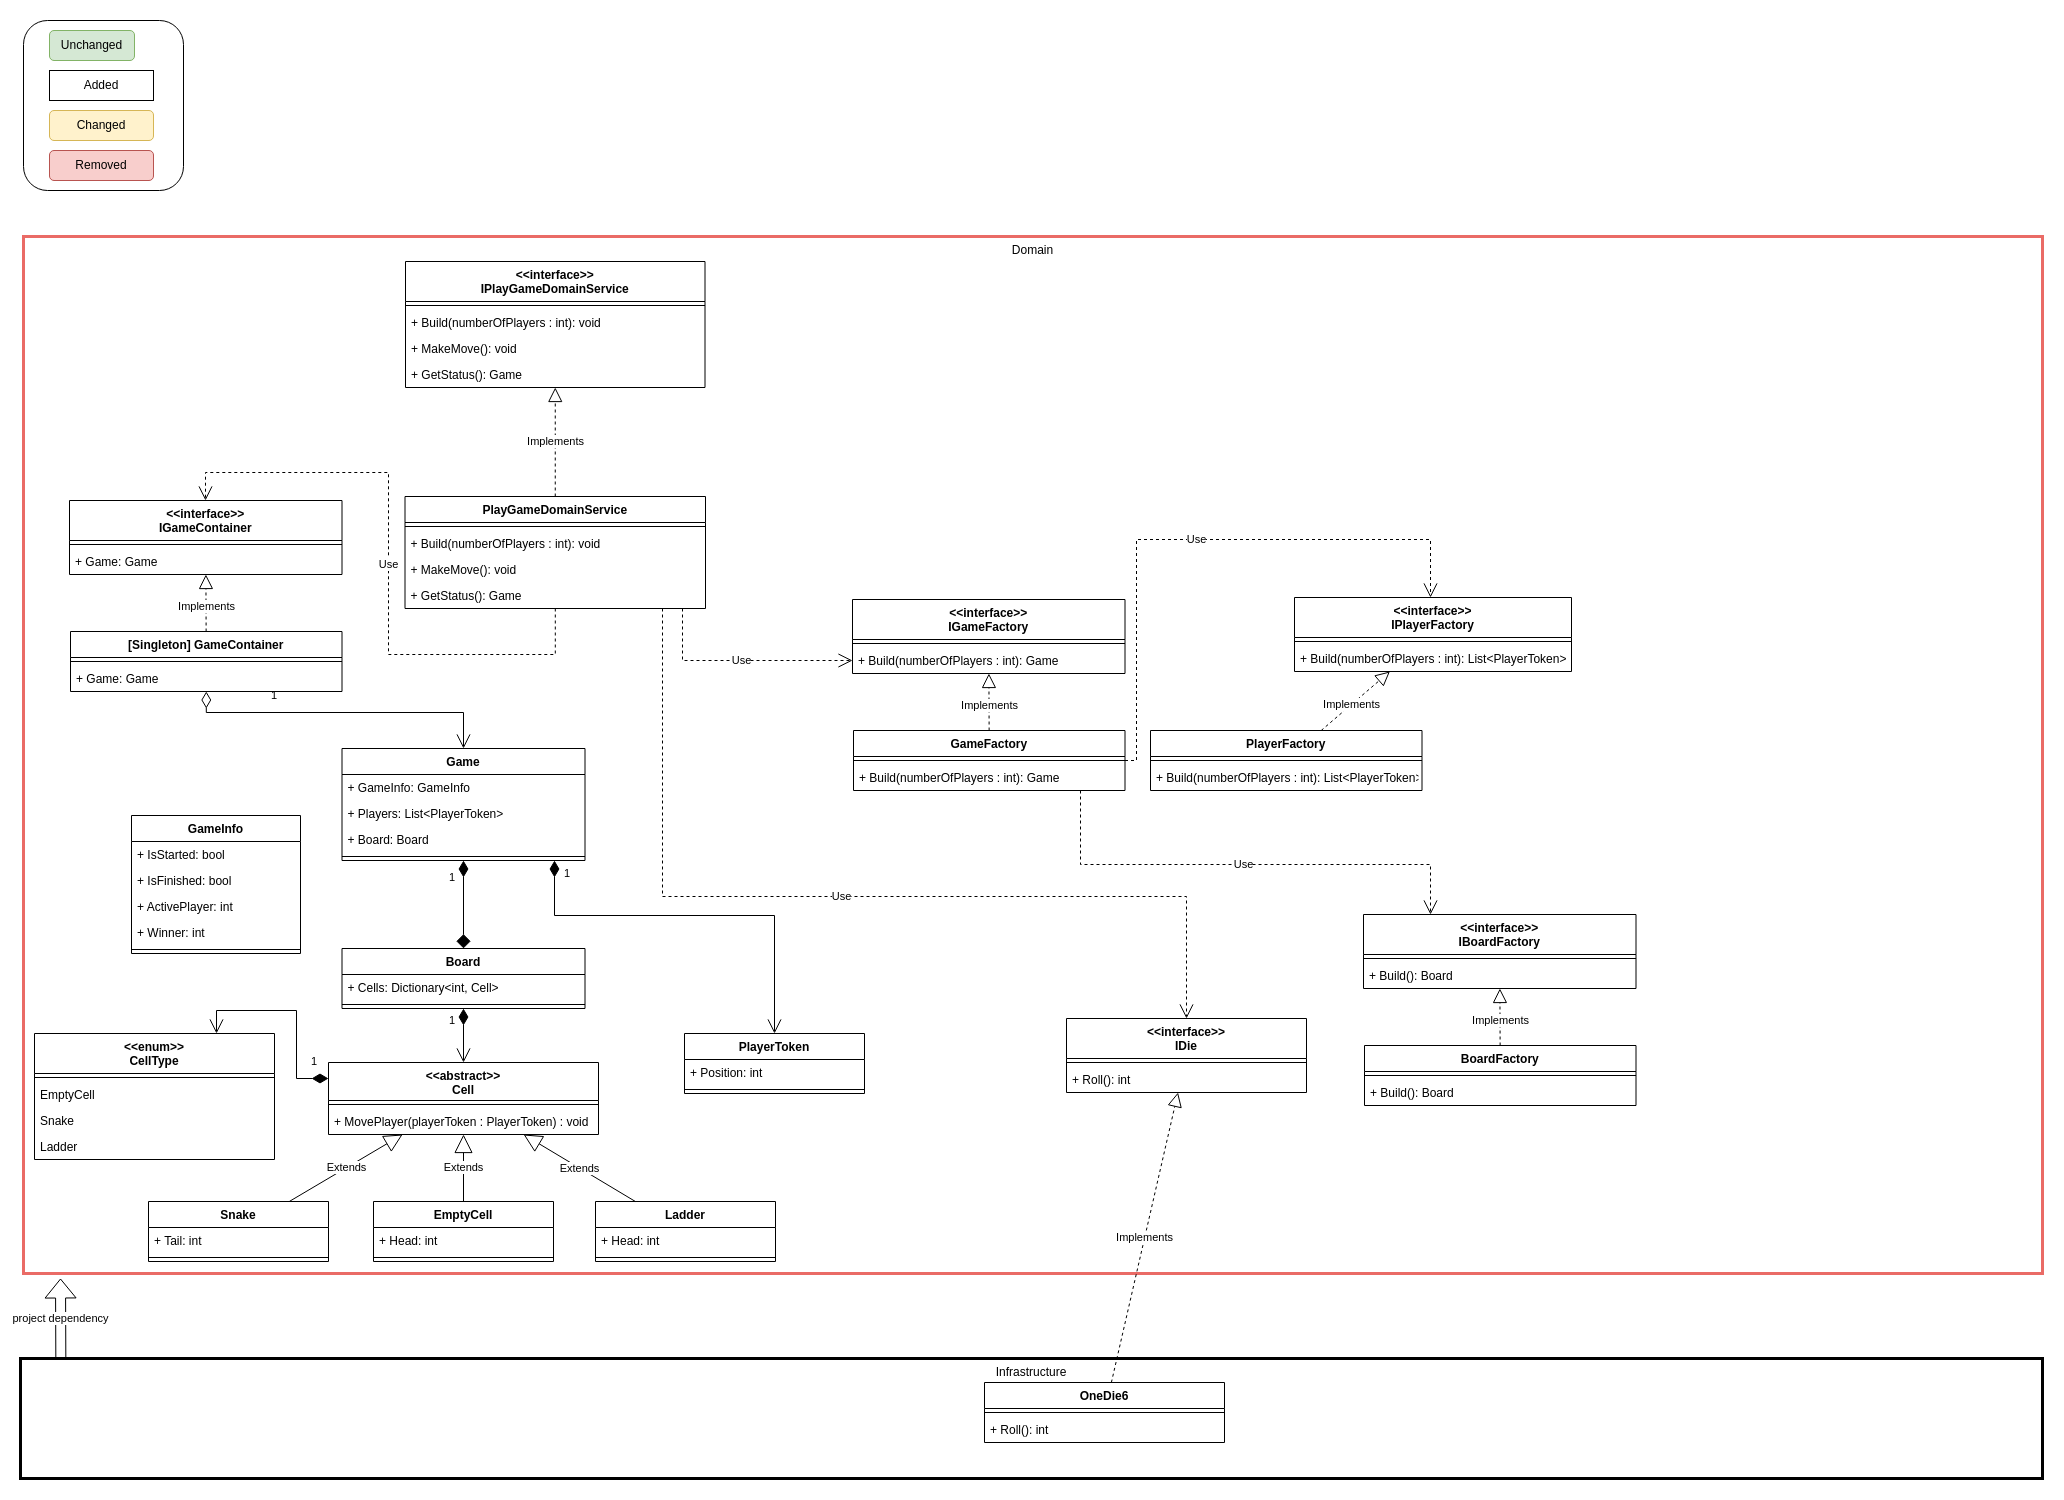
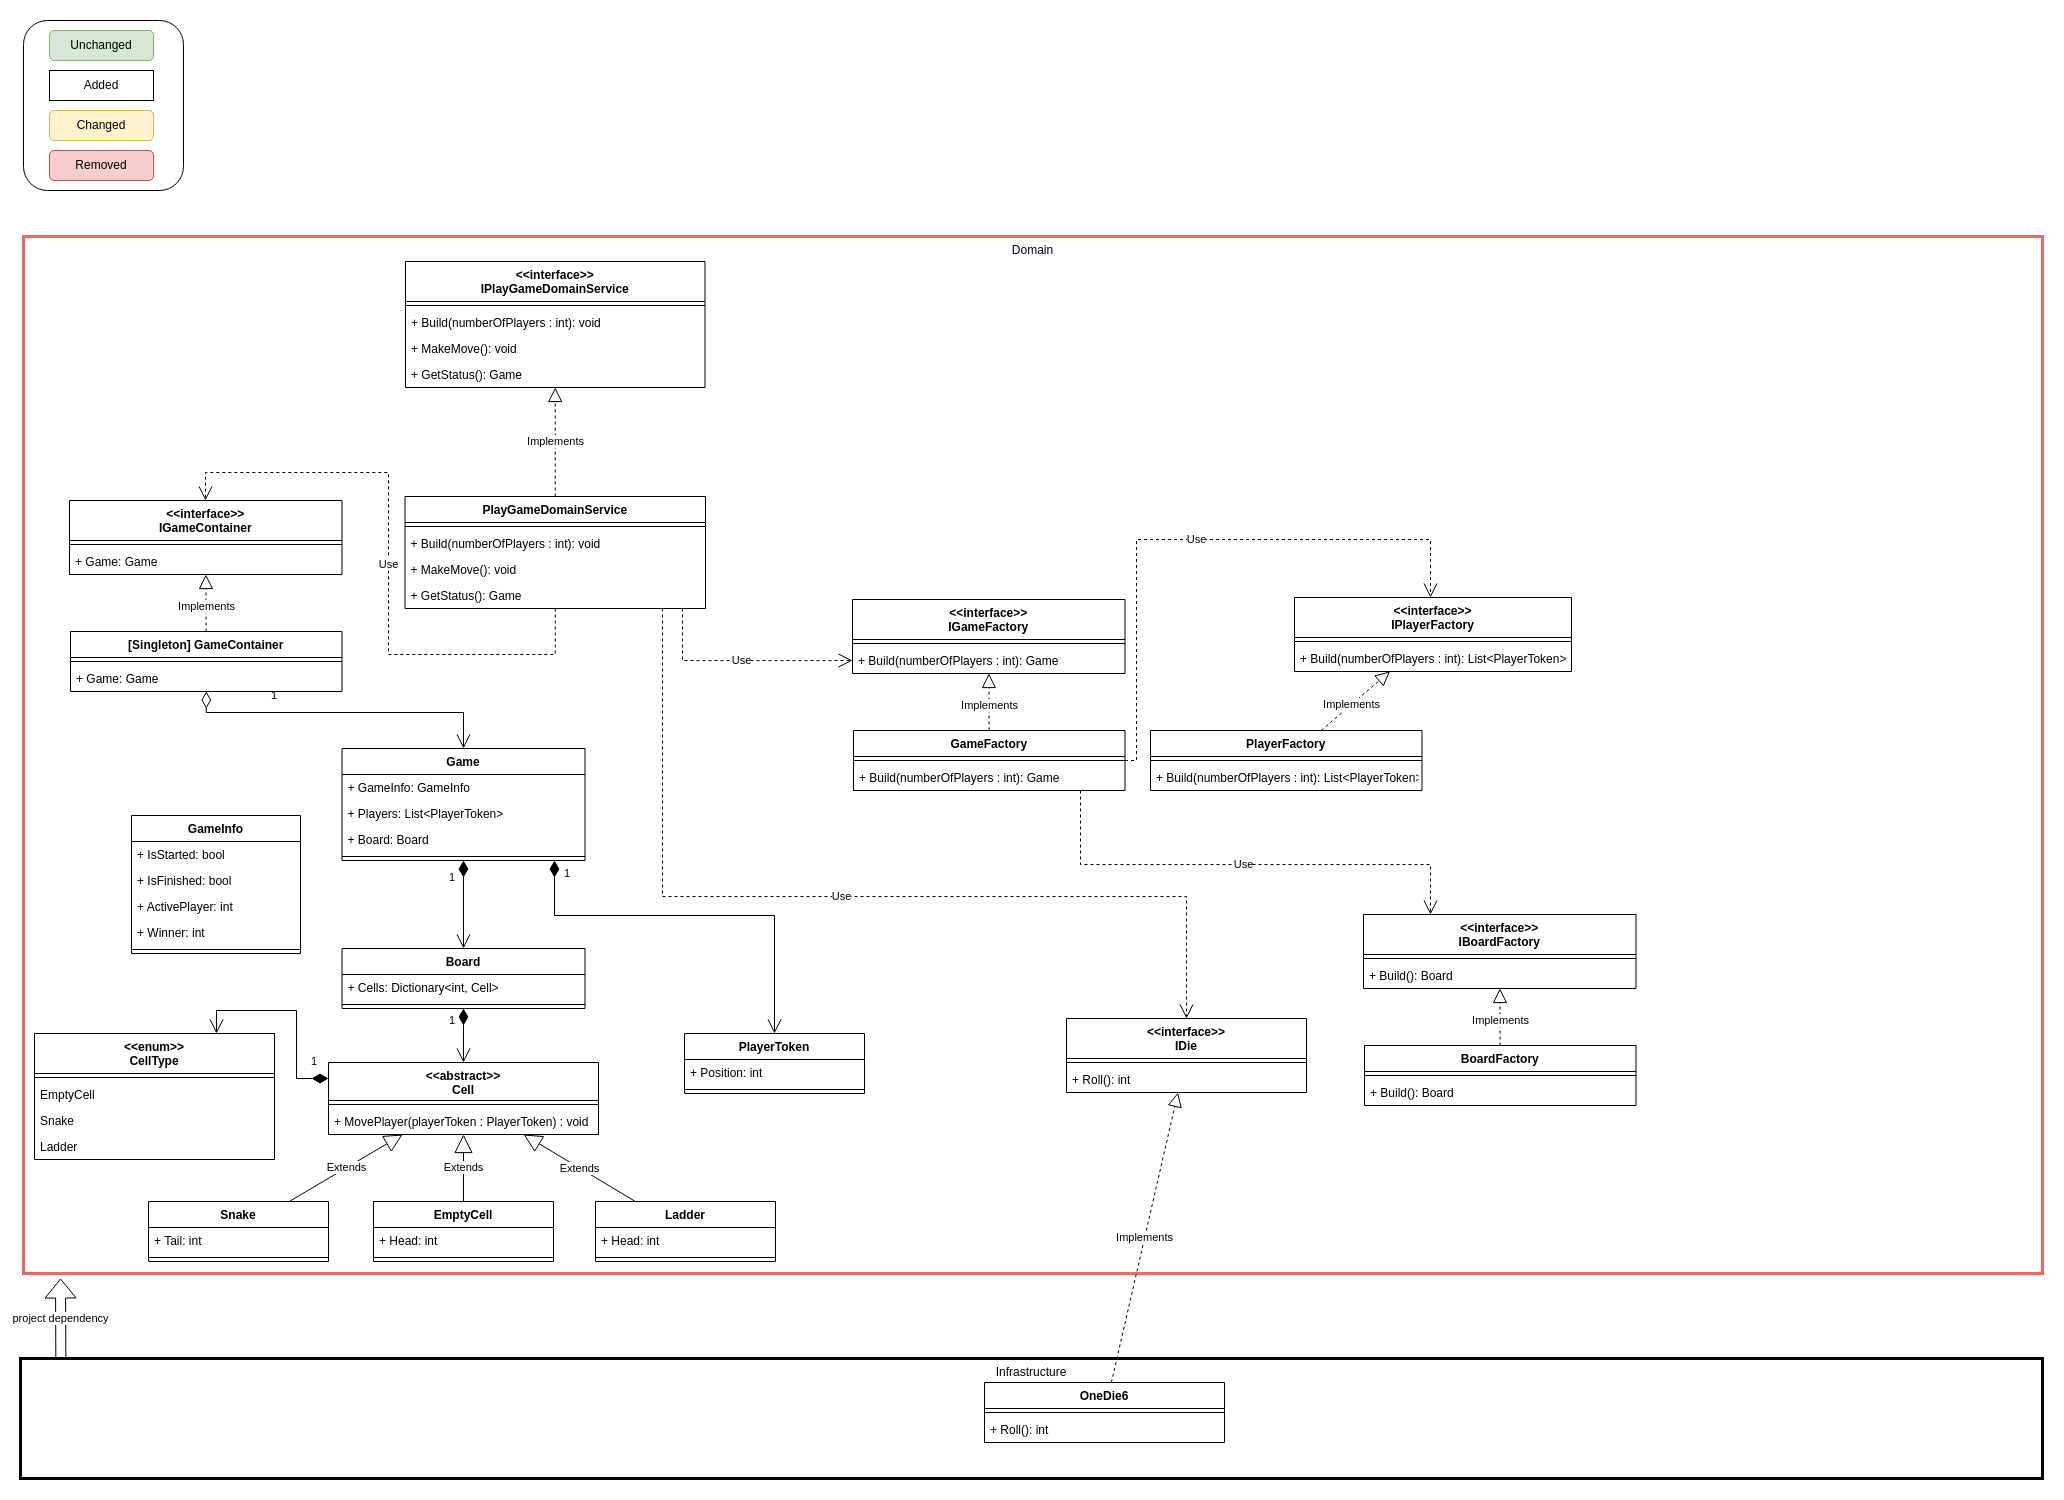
node "Unchanged": size 85x30 -> 104x30
edge "Game" -- "Board": arrowhead diamond -> open
